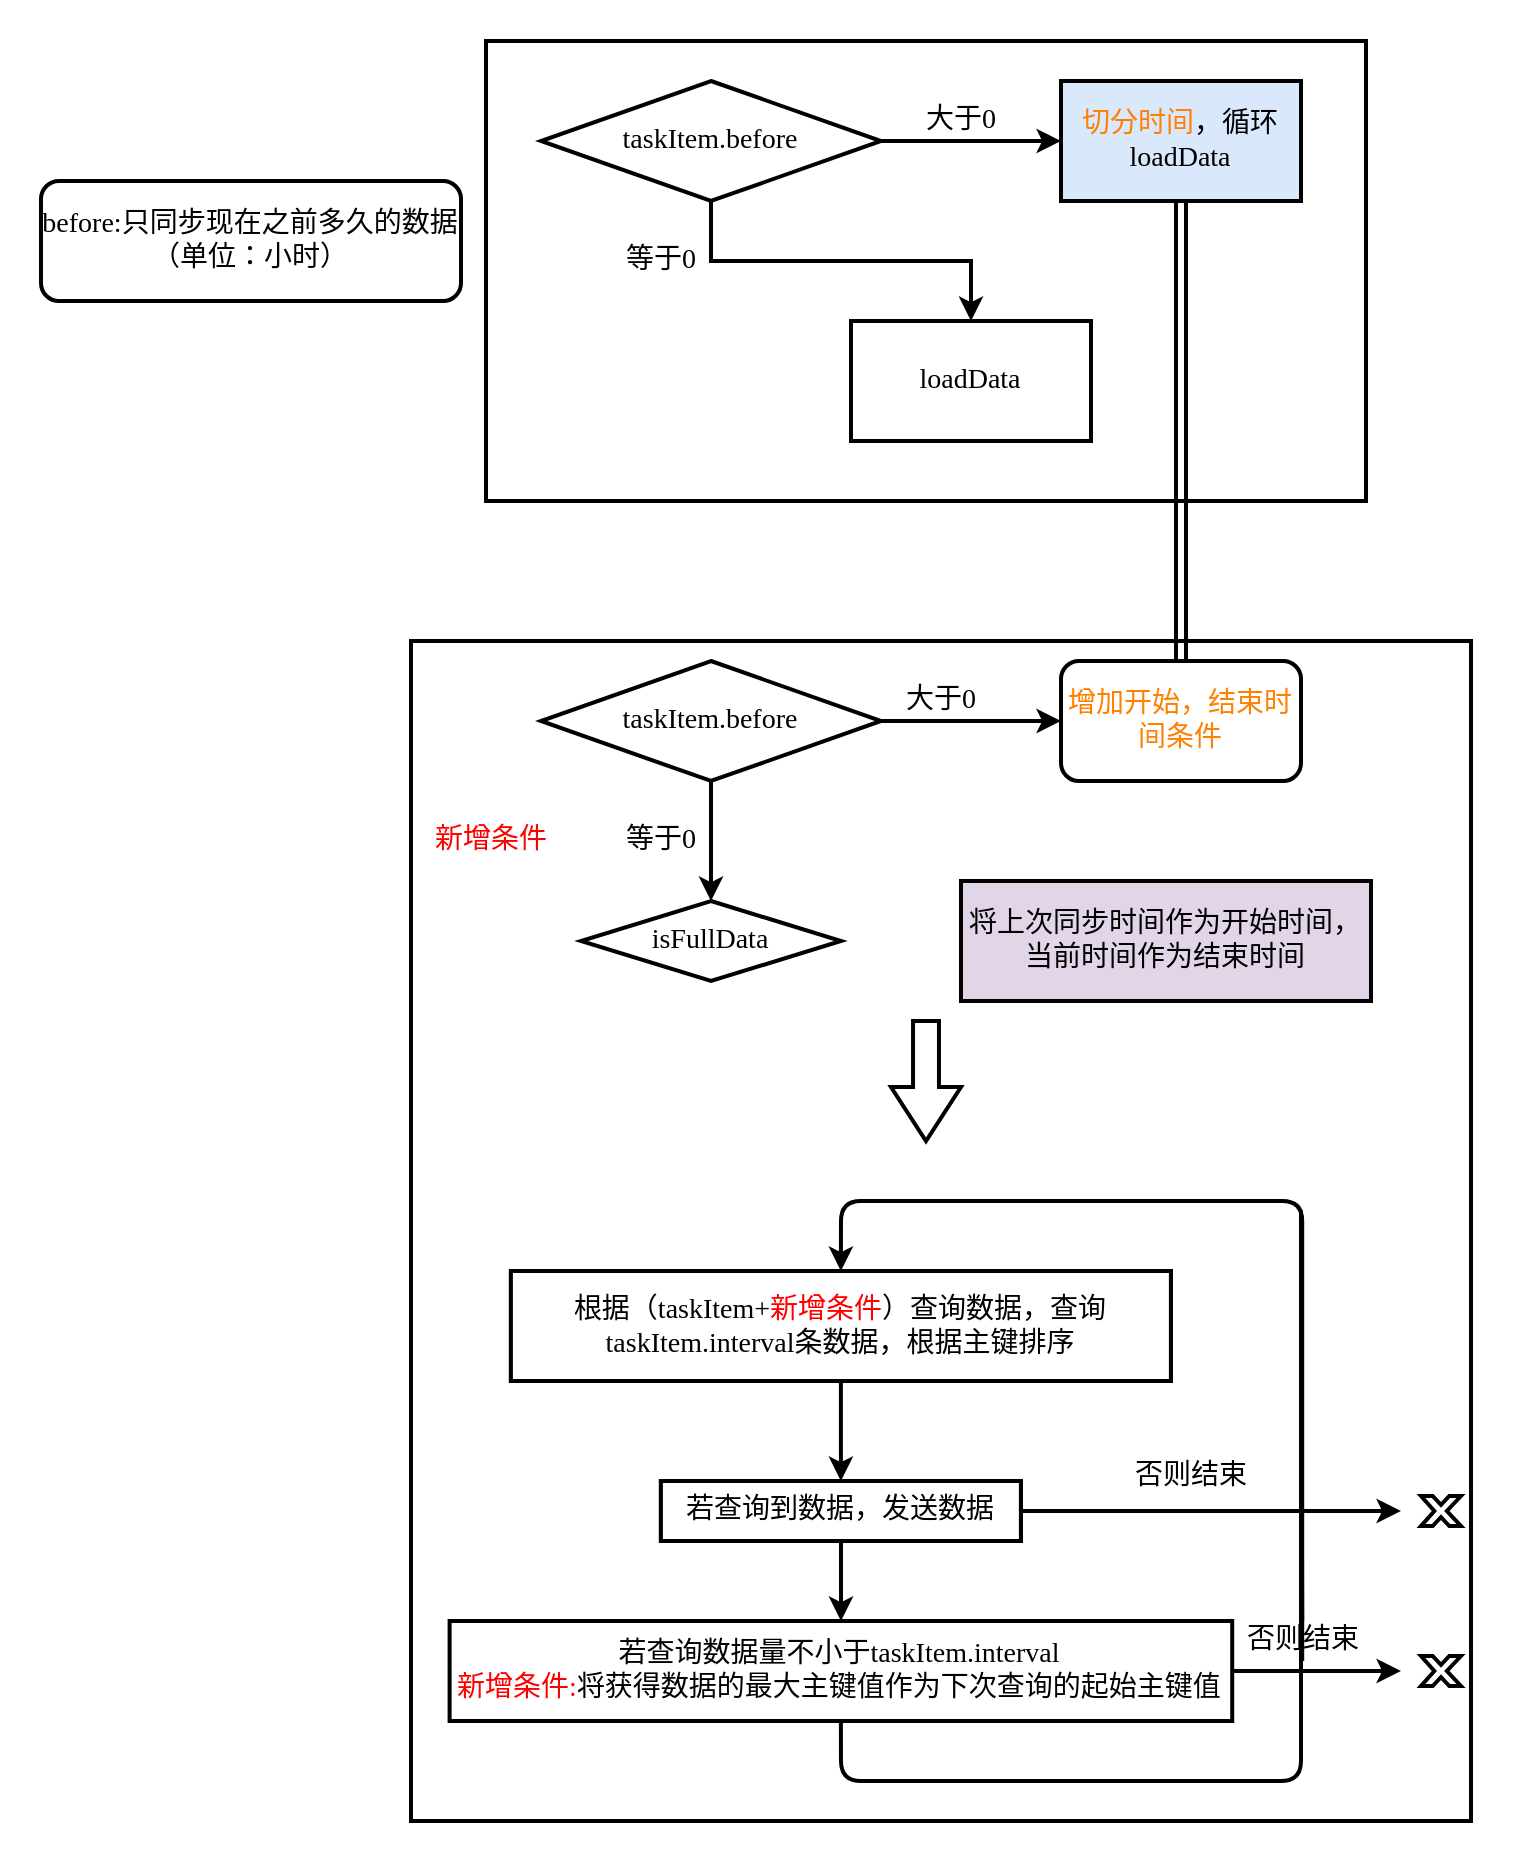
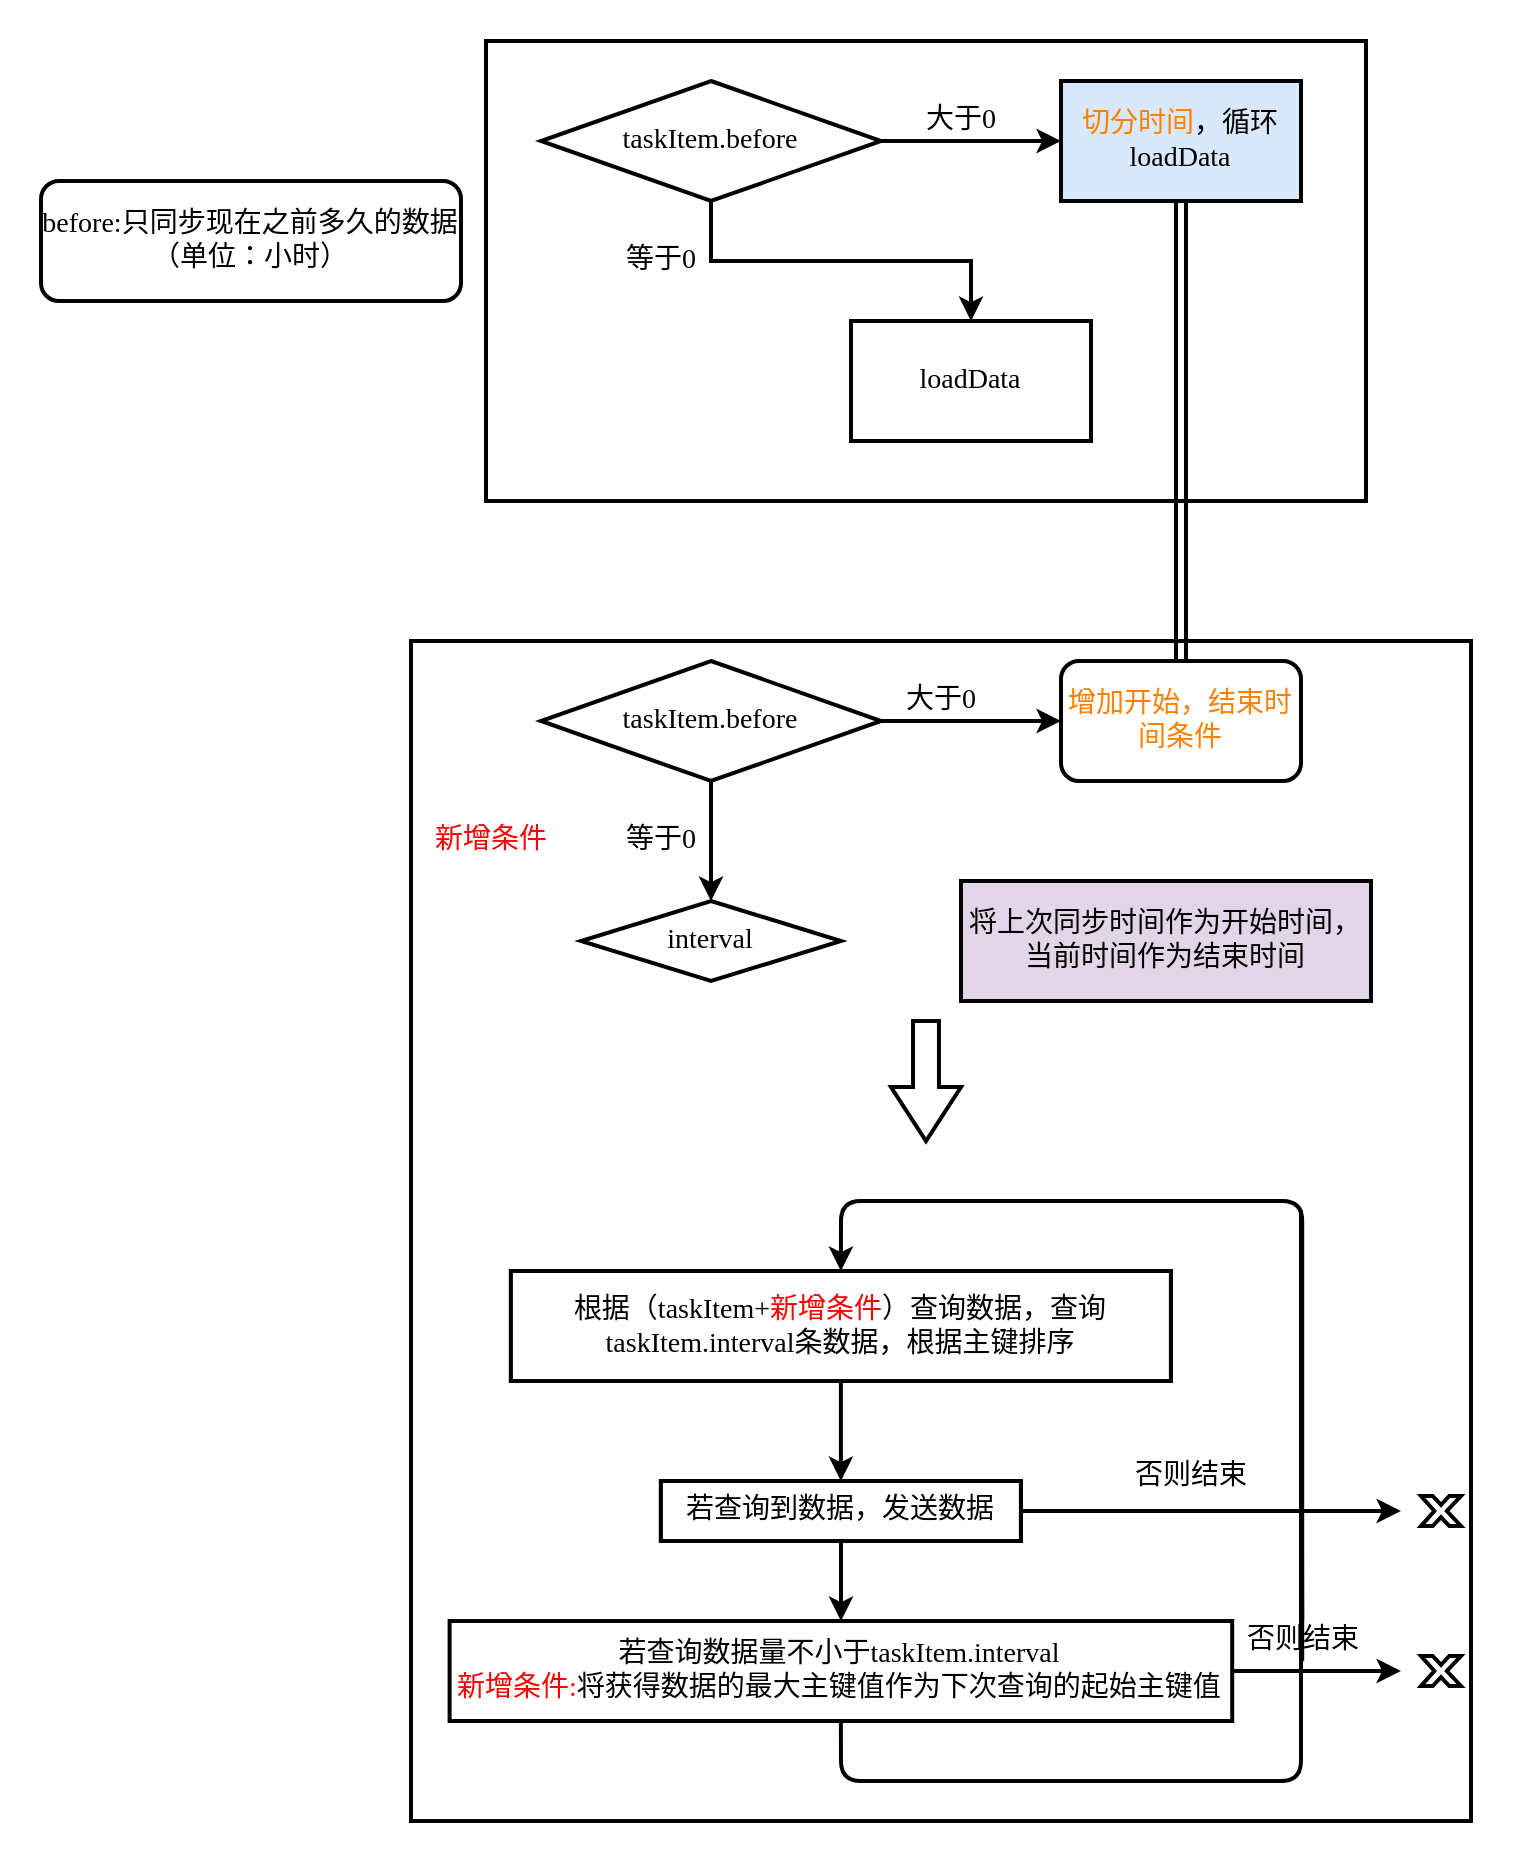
node "isFullData": label "isFullData" -> "interval"
